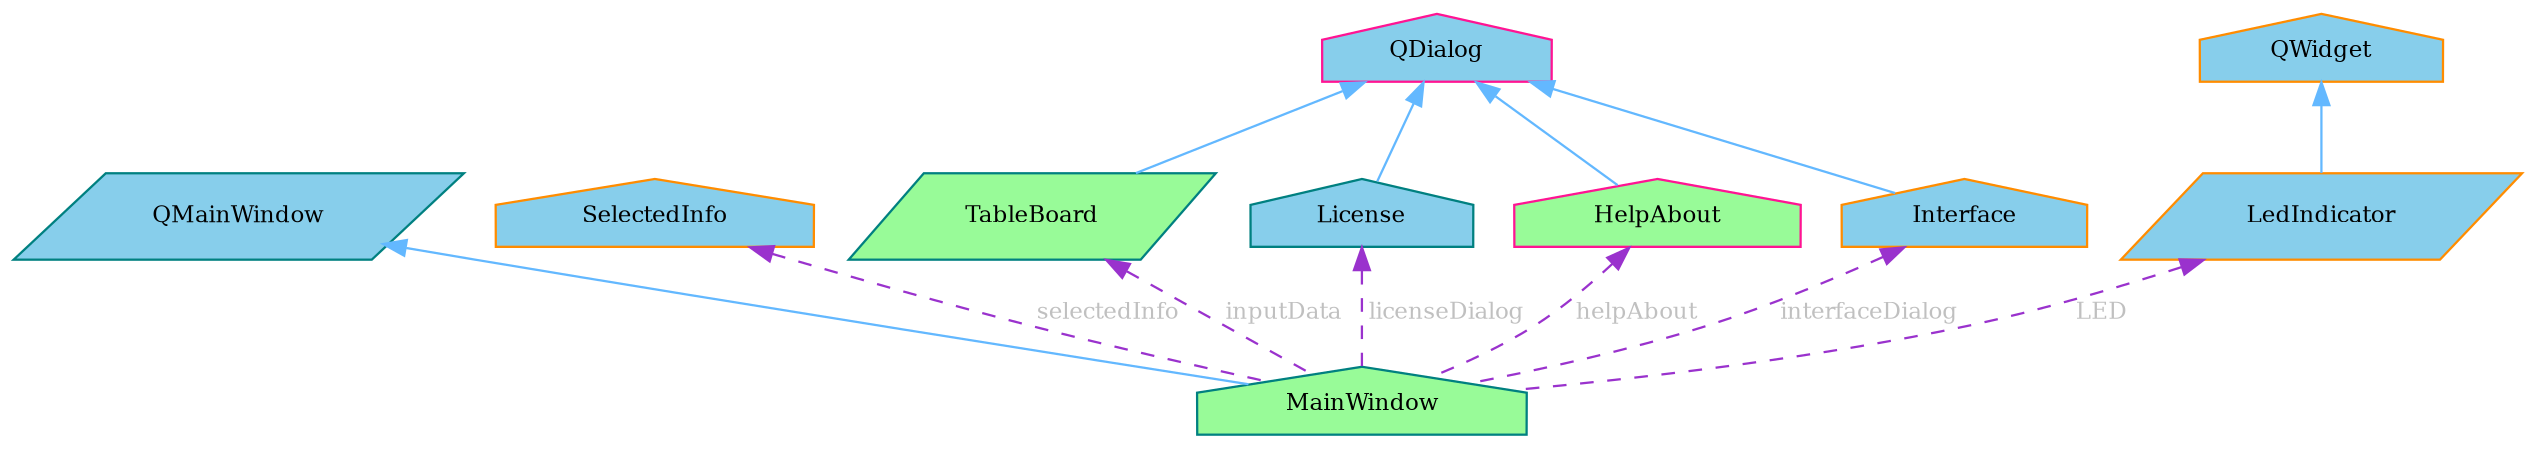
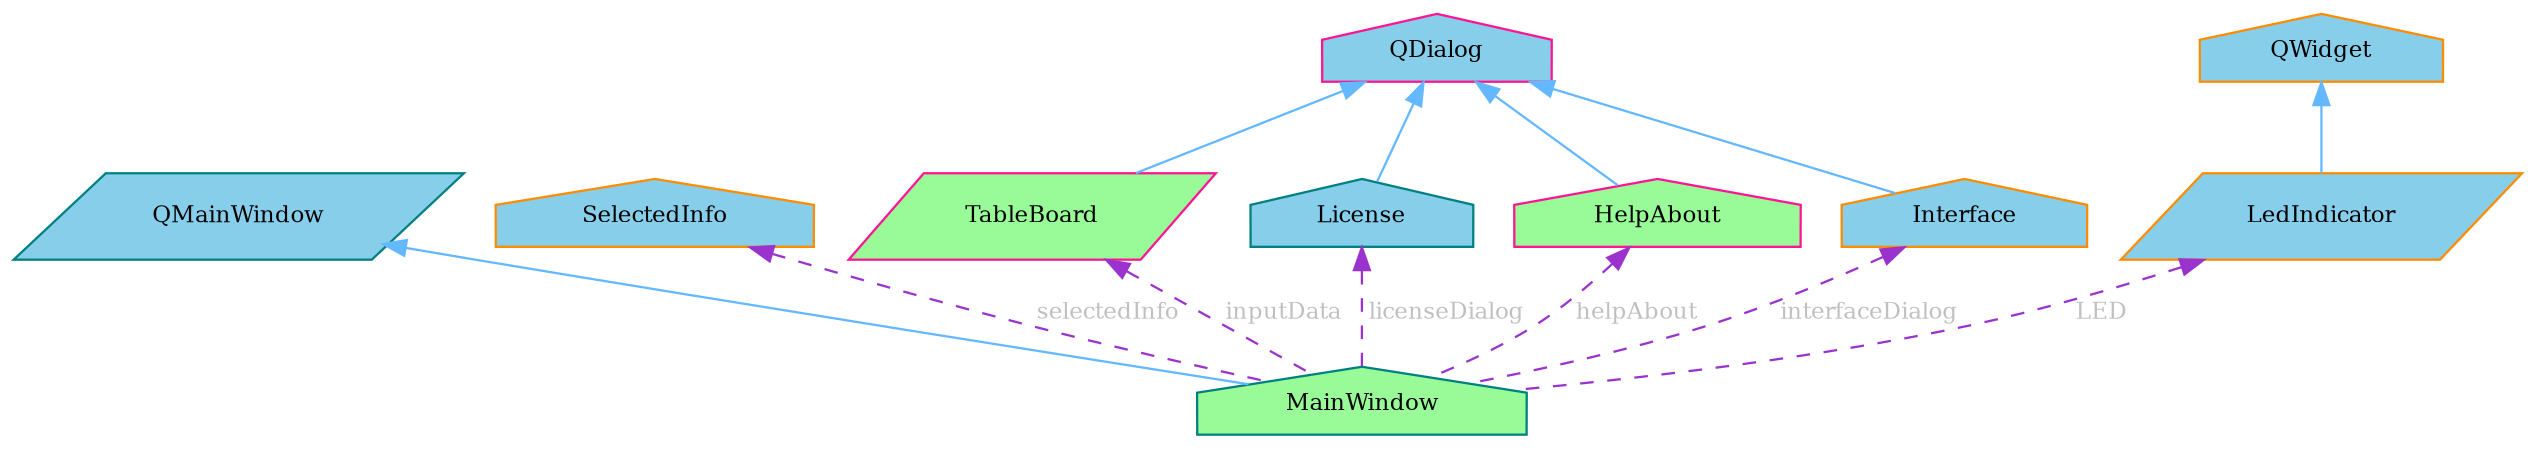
node "TableBoard": color teal -> deeppink
